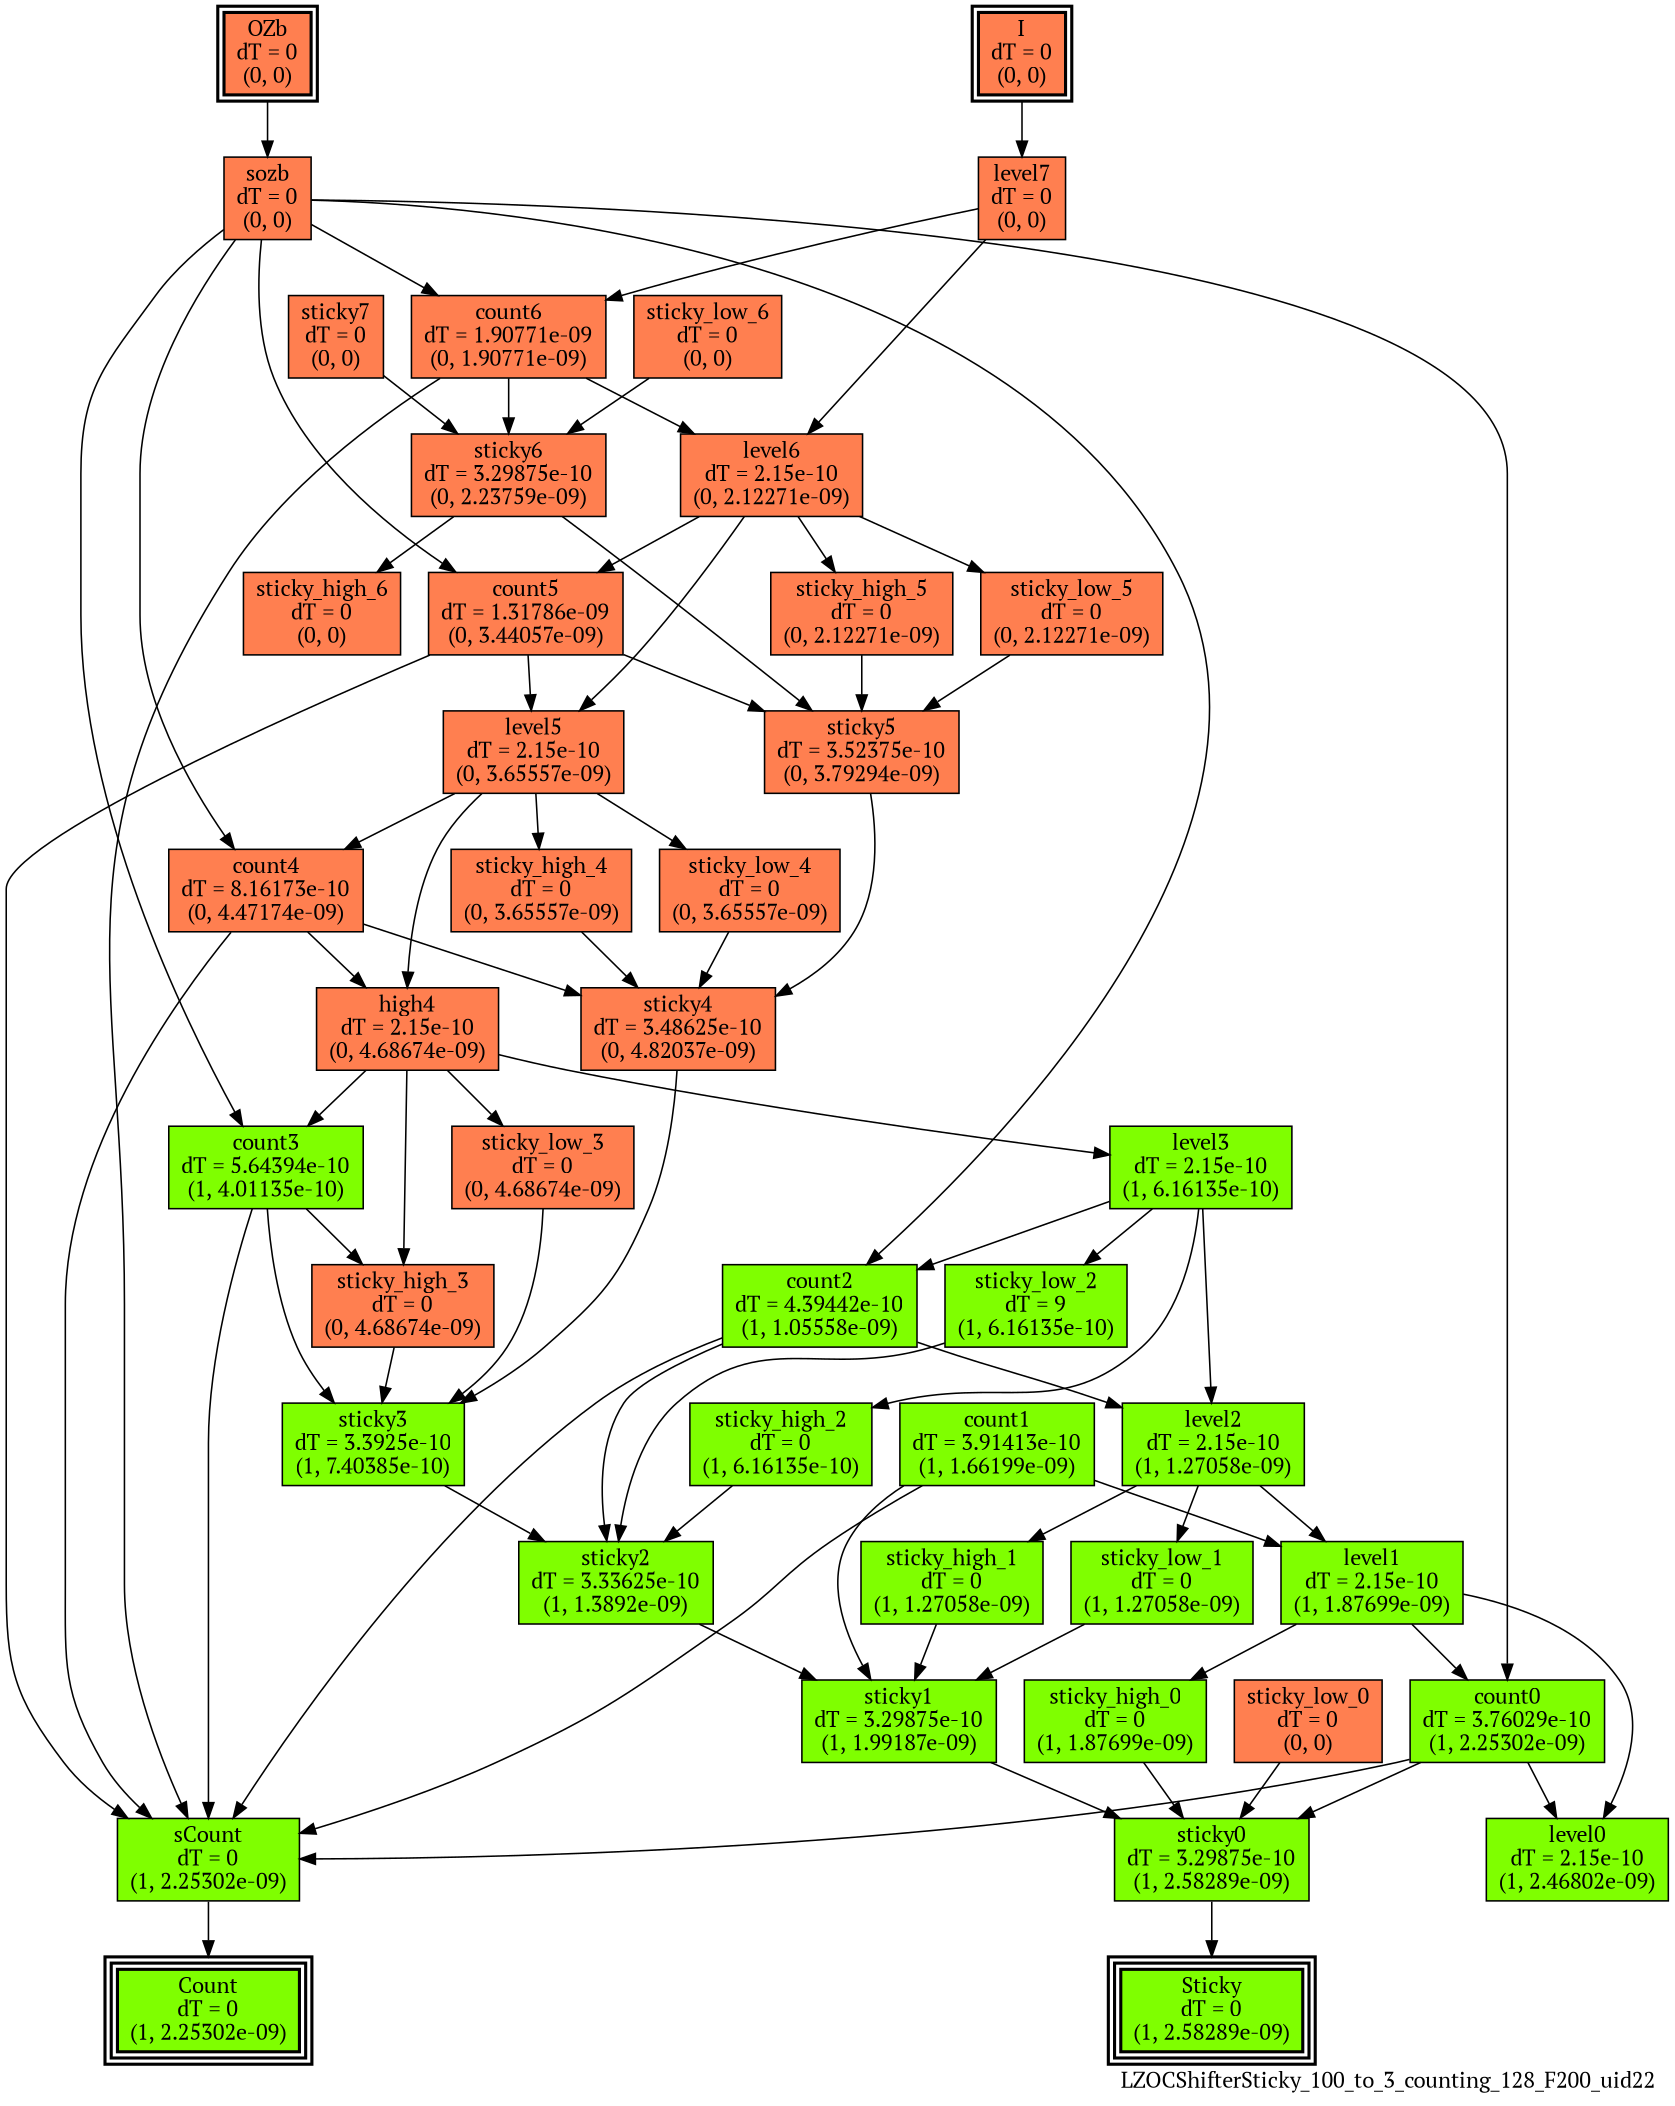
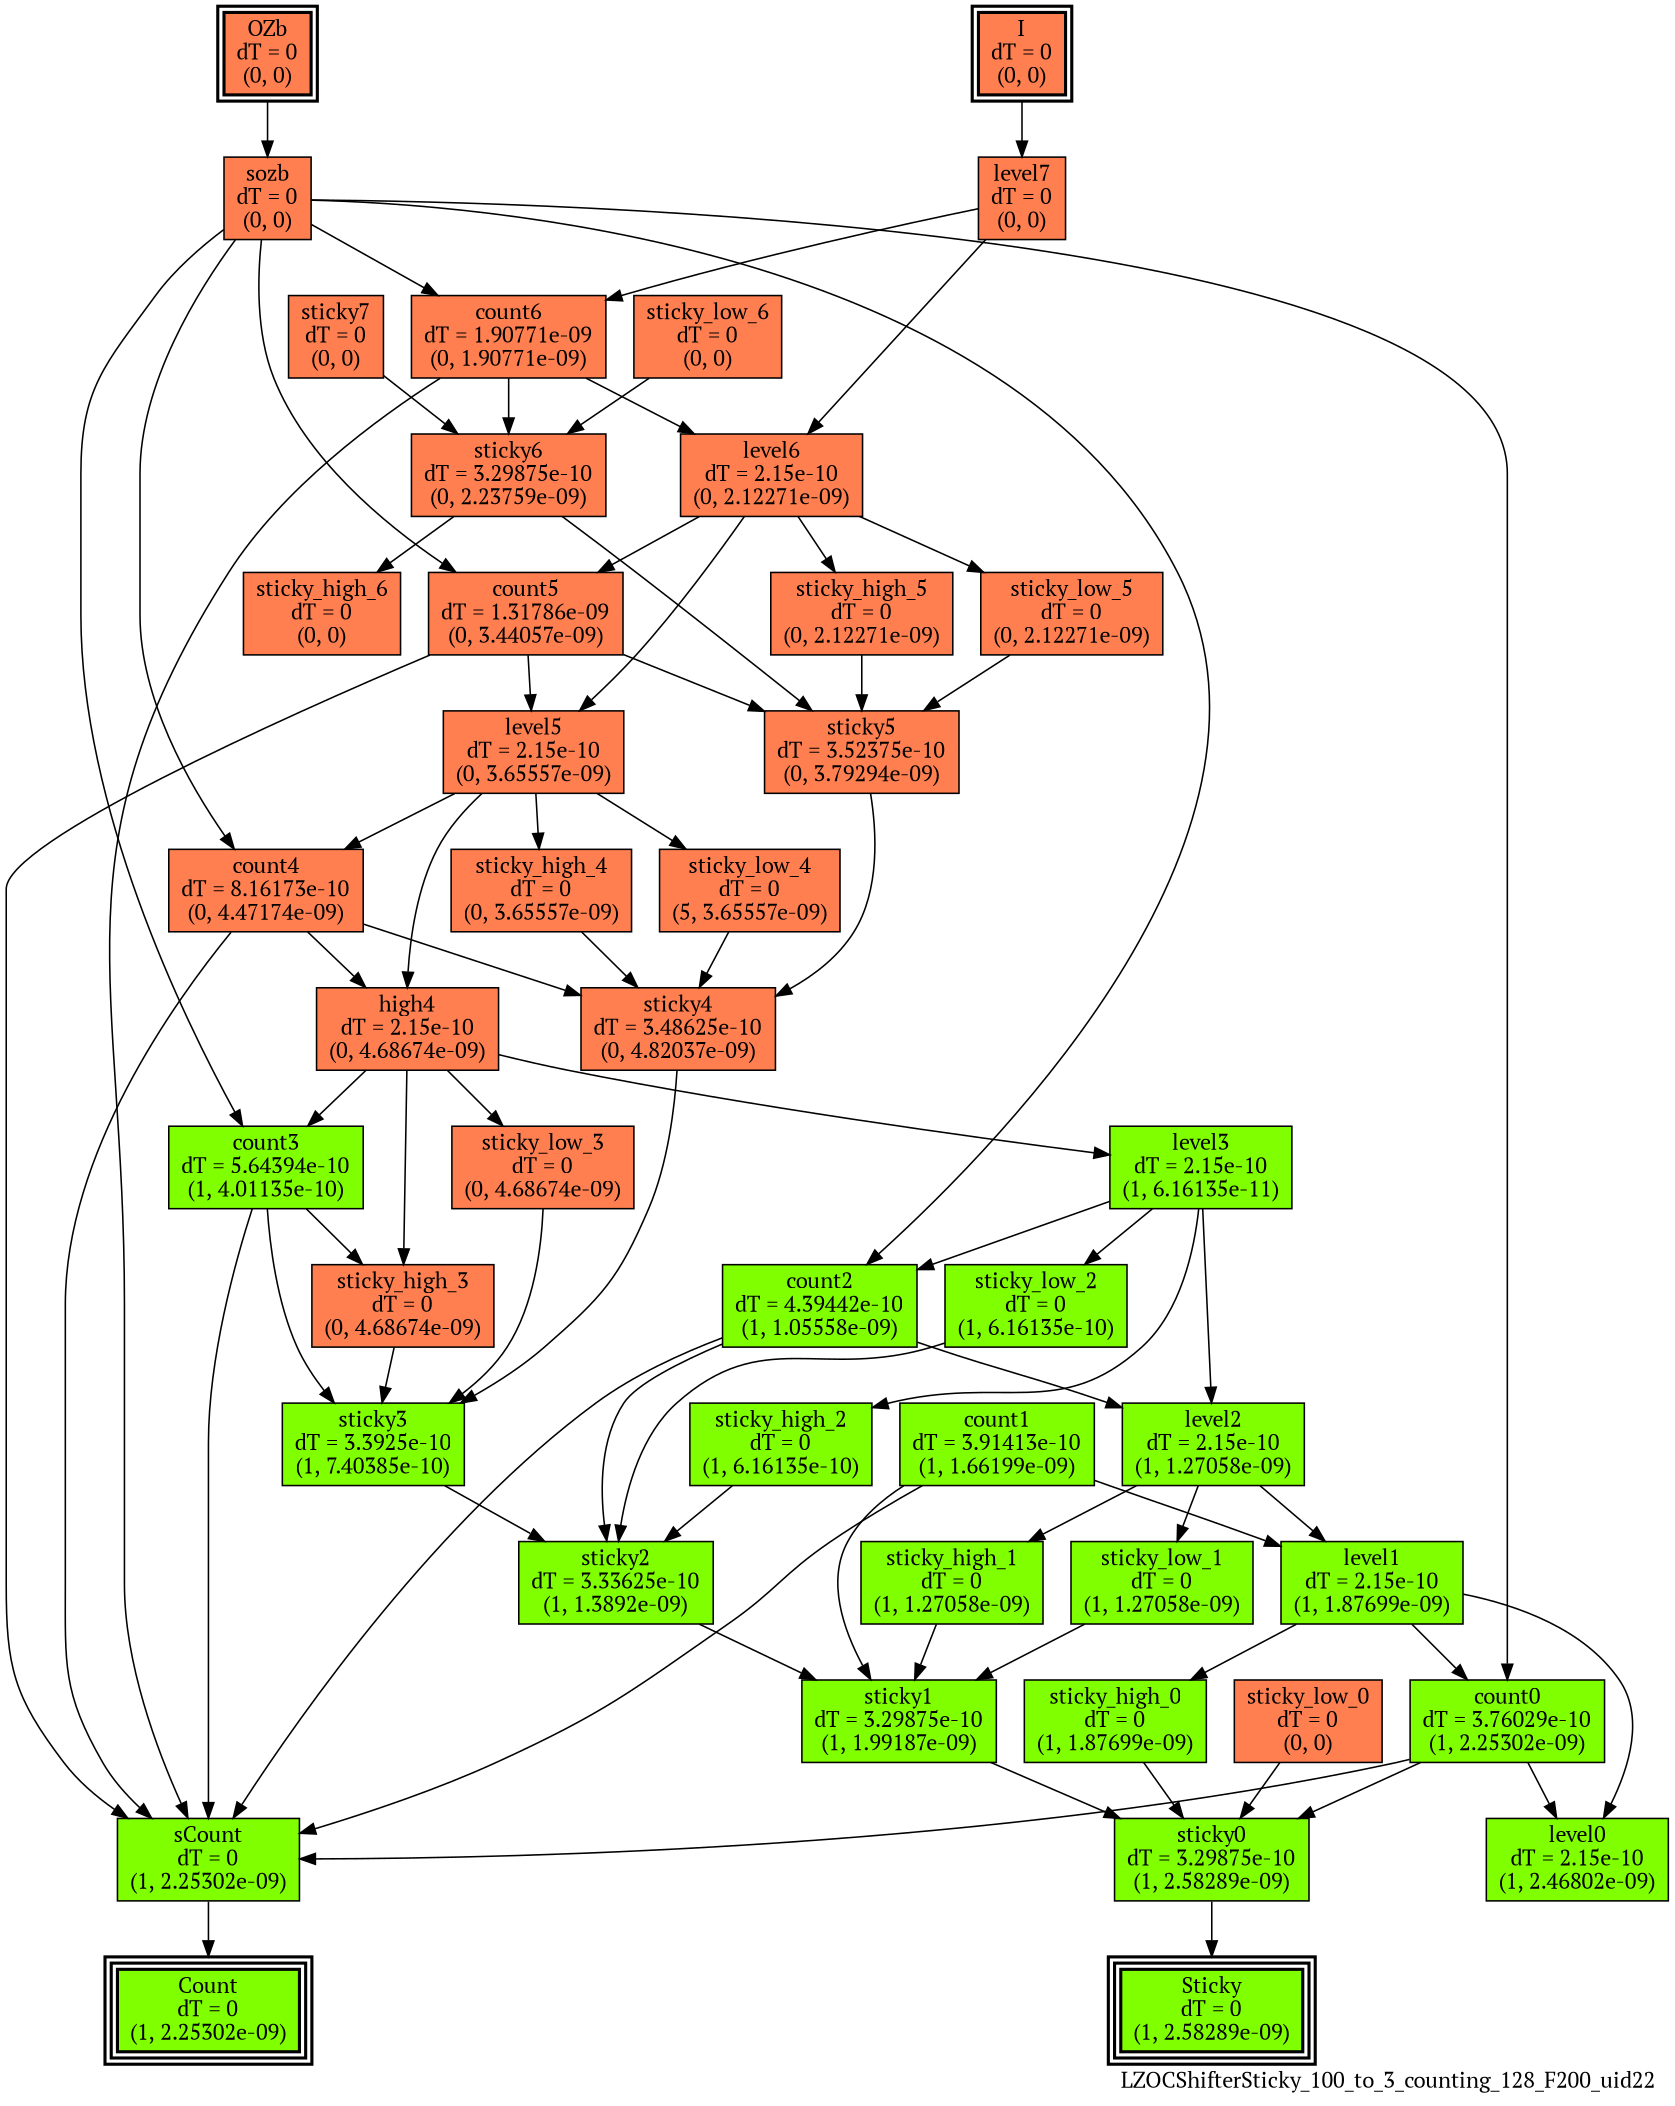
node "sticky_low_4 dT = 0 (0, 3.65557e-09)": label "sticky_low_4 dT = 0 (0, 3.65557e-09)" -> "sticky_low_4 dT = 0 (5, 3.65557e-09)"
node "level3 dT = 2.15e-10 (1, 6.16135e-10)": label "level3 dT = 2.15e-10 (1, 6.16135e-10)" -> "level3 dT = 2.15e-10 (1, 6.16135e-11)"
node "sticky_low_2 dT = 9 (1, 6.16135e-10)": label "sticky_low_2 dT = 9 (1, 6.16135e-10)" -> "sticky_low_2 dT = 0 (1, 6.16135e-10)"
